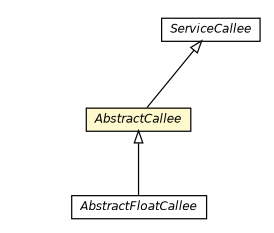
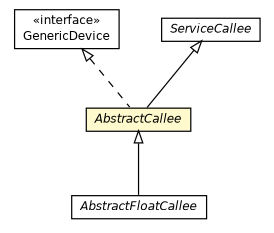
node "GenericDevice": added
